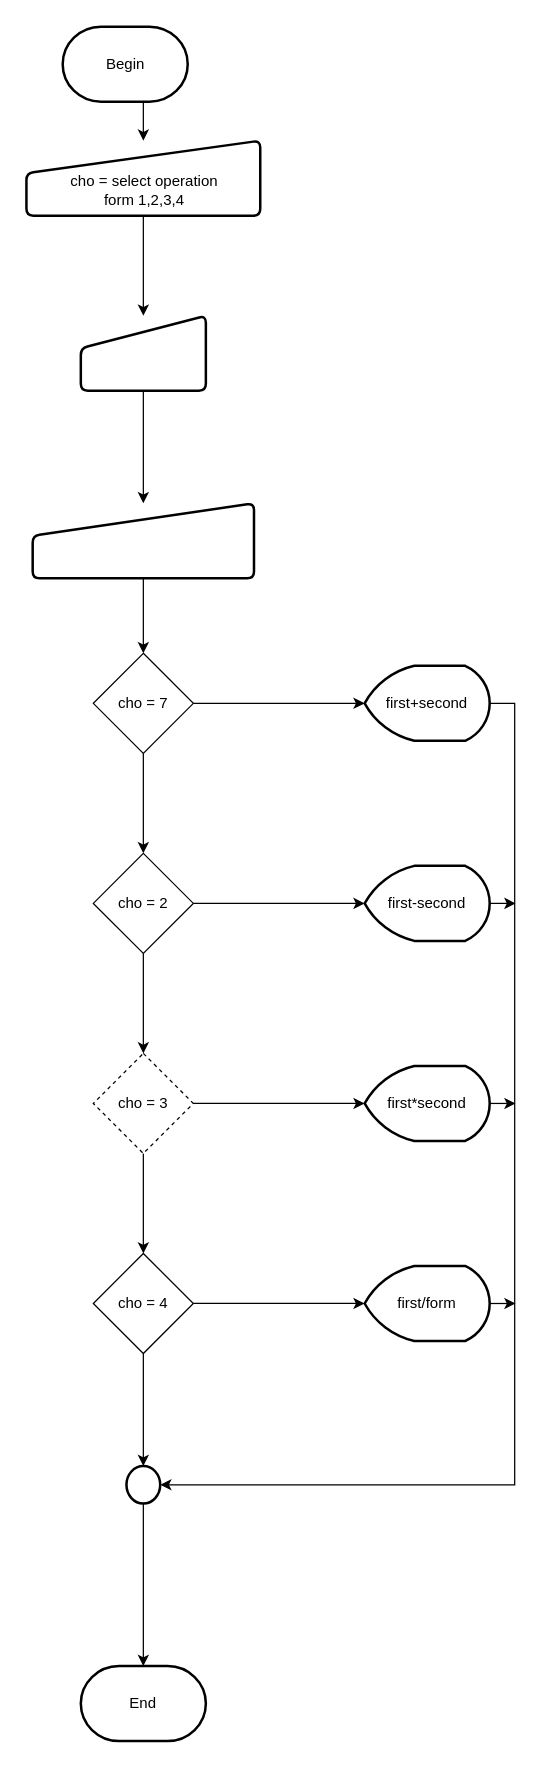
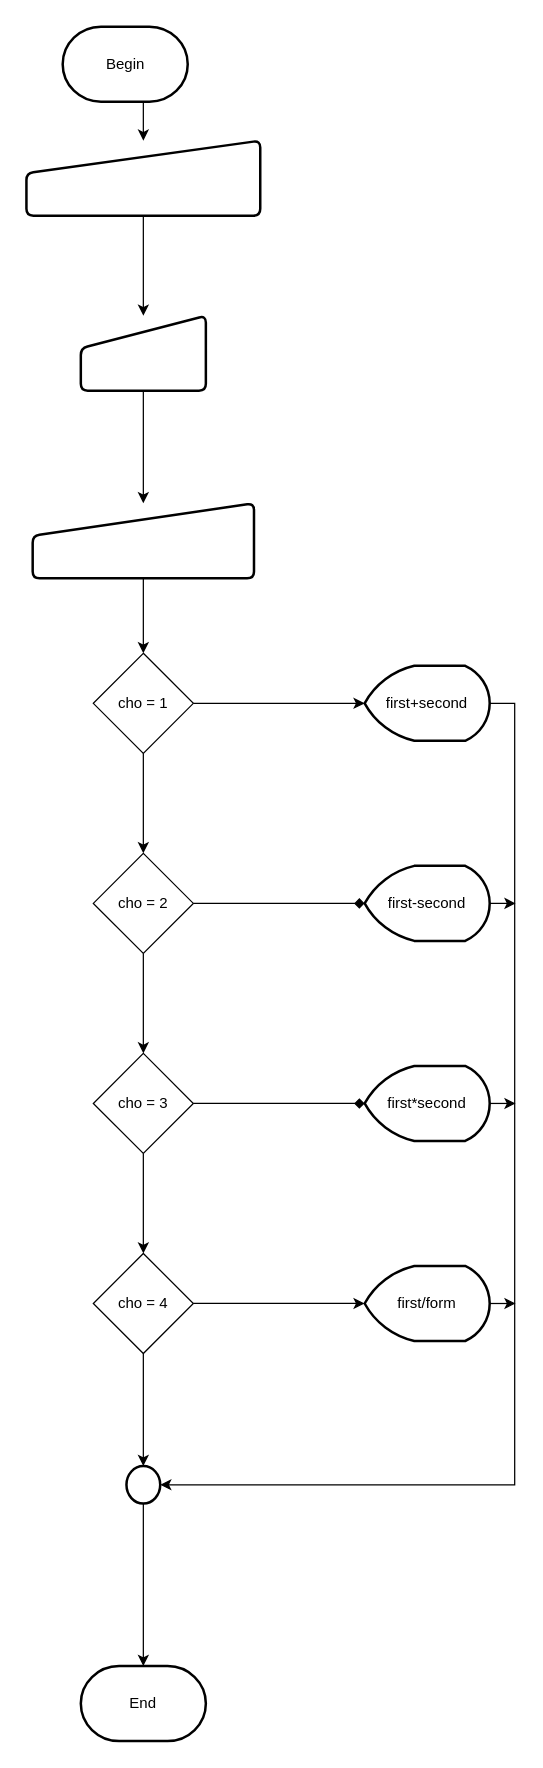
node "cho = select operation form 1,2,3,4": removed
node "cho = 7": label "cho = 7" -> "cho = 1"
edge "cho = 2" -> "first-second": arrowhead classic -> diamond
node "cho = 3": style dashed -> solid
edge "cho = 3" -> "first*second": arrowhead classic -> diamond
